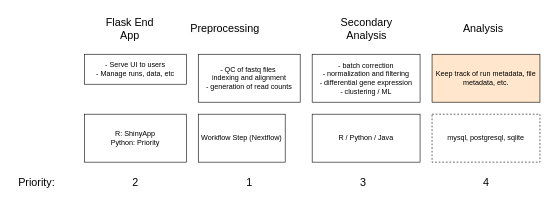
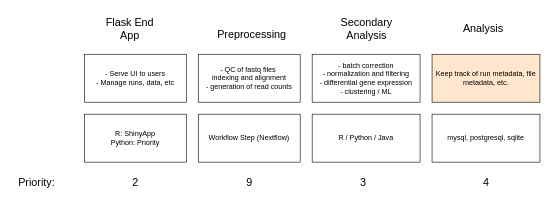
node "Preprocessing": moved (222, 30) -> (249, 36)
node "- Serve UI to users - Manage runs, data, etc": size 102x30 -> 102x48
node "Workflow Step (Nextflow)": size 87x48 -> 102x48
node "mysql, postgresql, sqlite": style dashed -> solid
node "1": label "1" -> "9"
